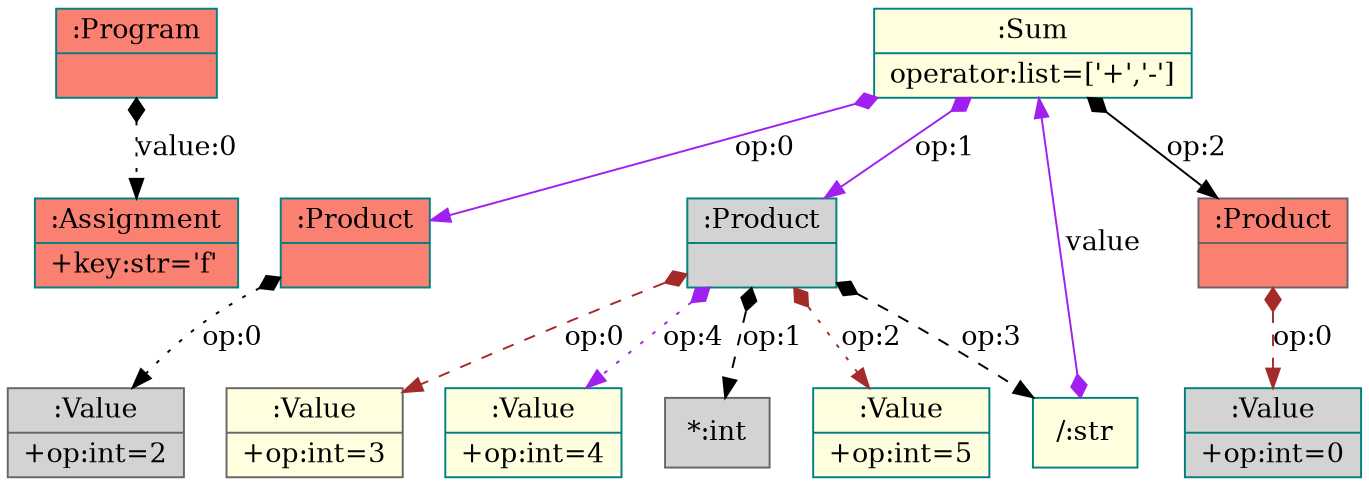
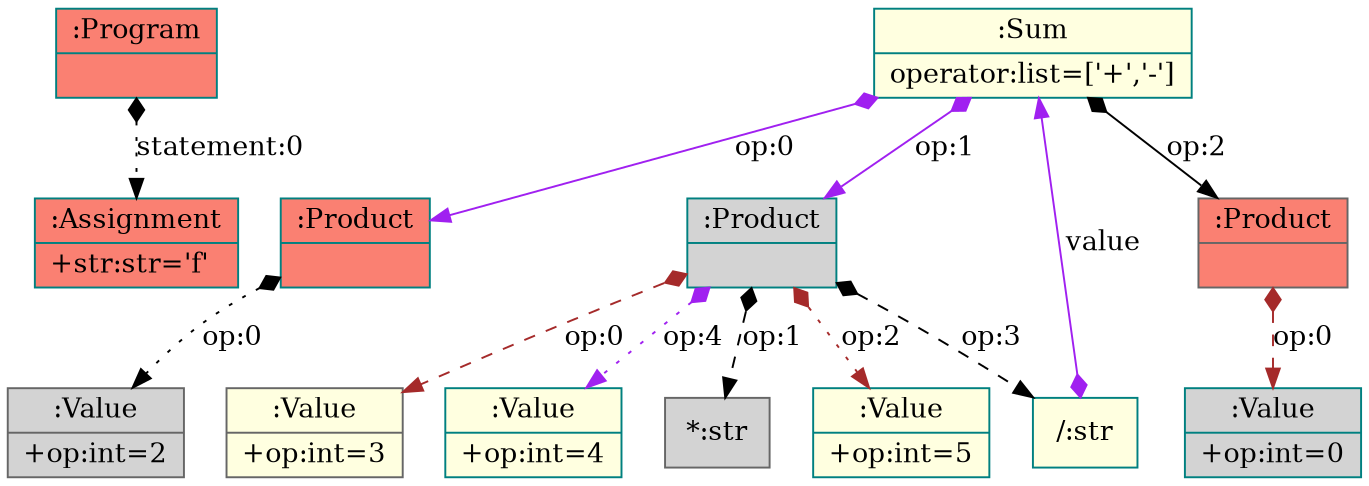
edge ":Program" -- ":Assignment": label "value:0" -> "statement:0"
node ":Assignment": text "+key:str='f'" -> "+str:str='f'"
node "*:int": label "*:int" -> "*:str"
